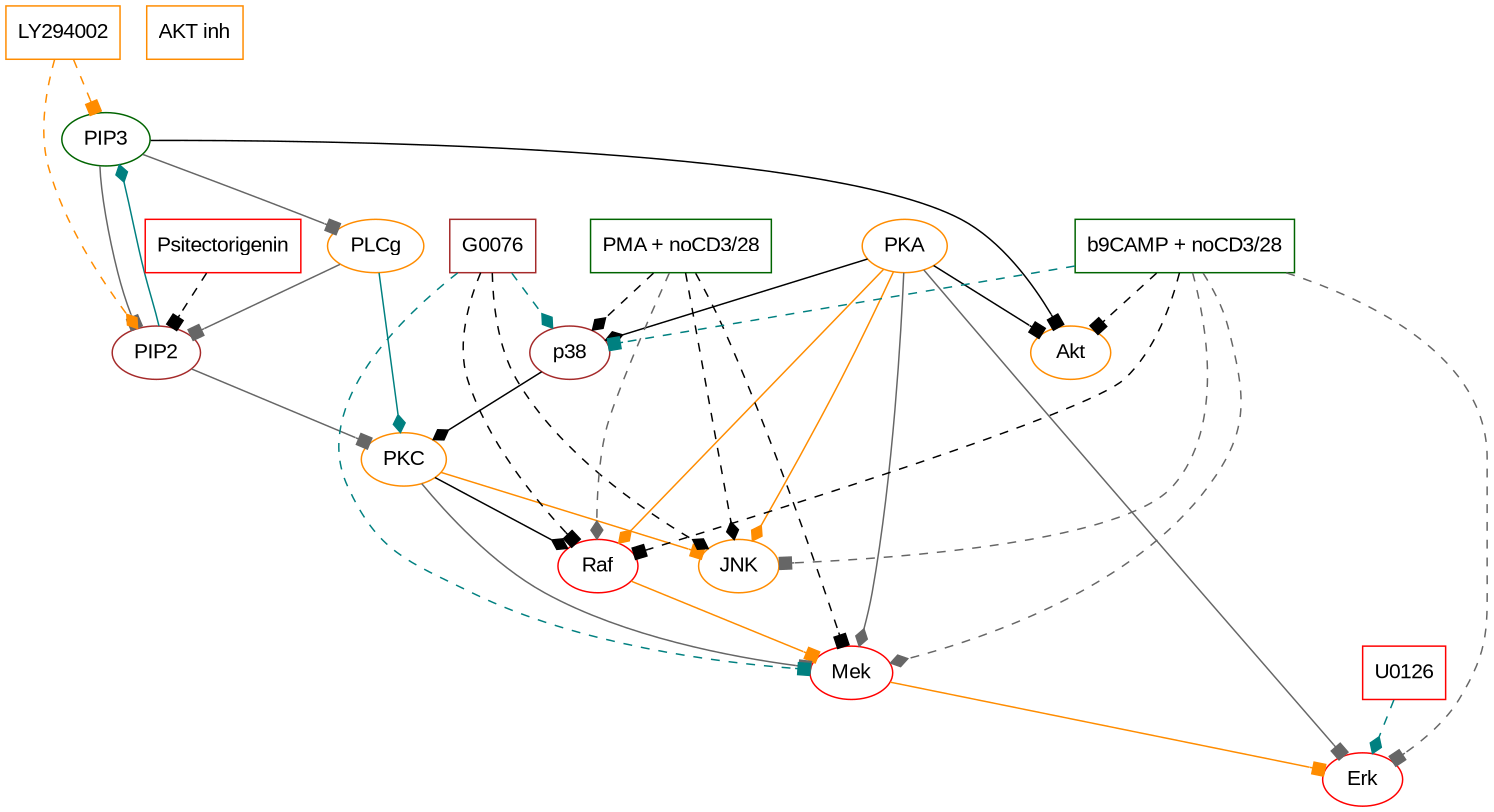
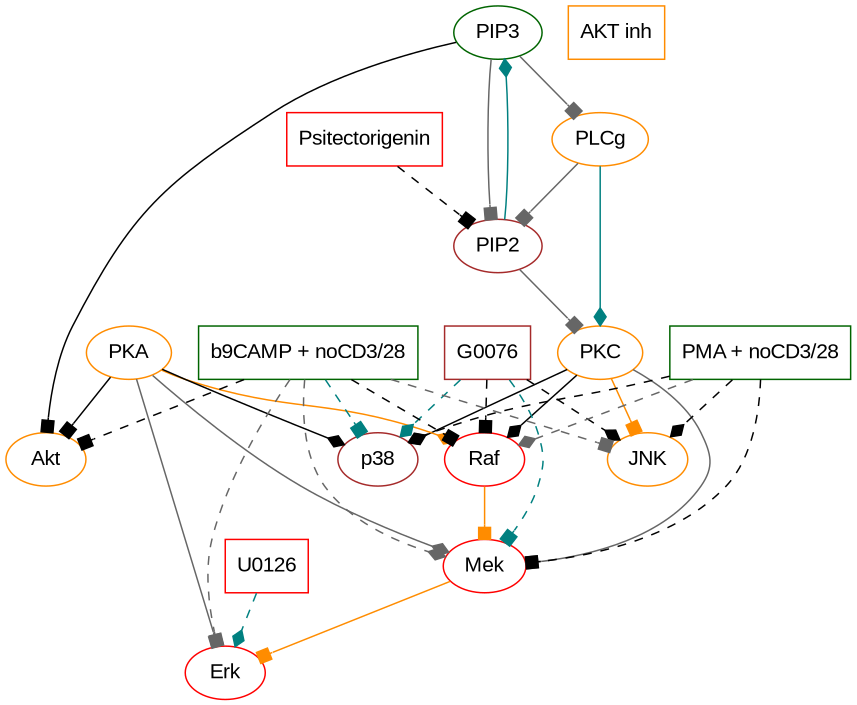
node "LY294002": removed
edge "PKA" -> "JNK": removed
edge "p38" -> "PKC": reversed
